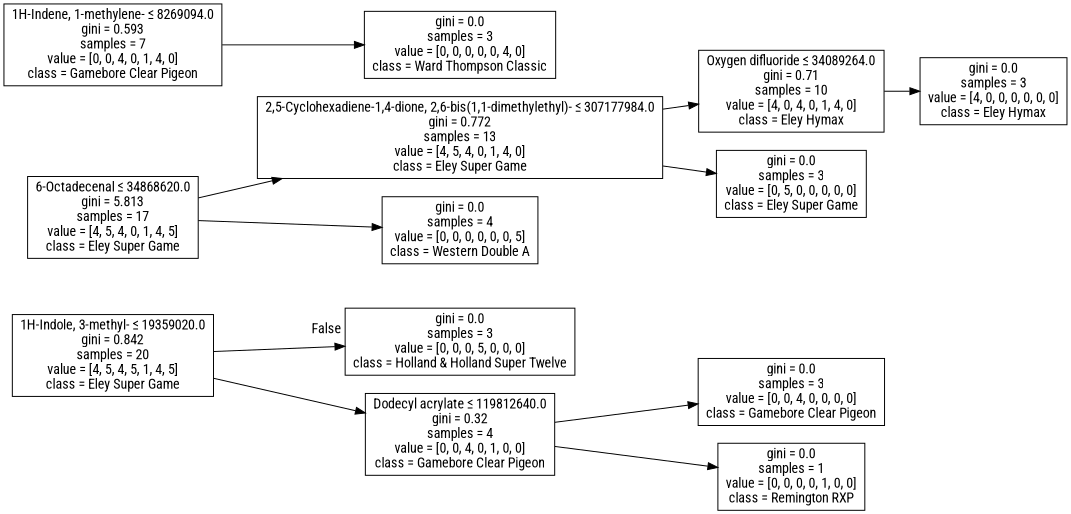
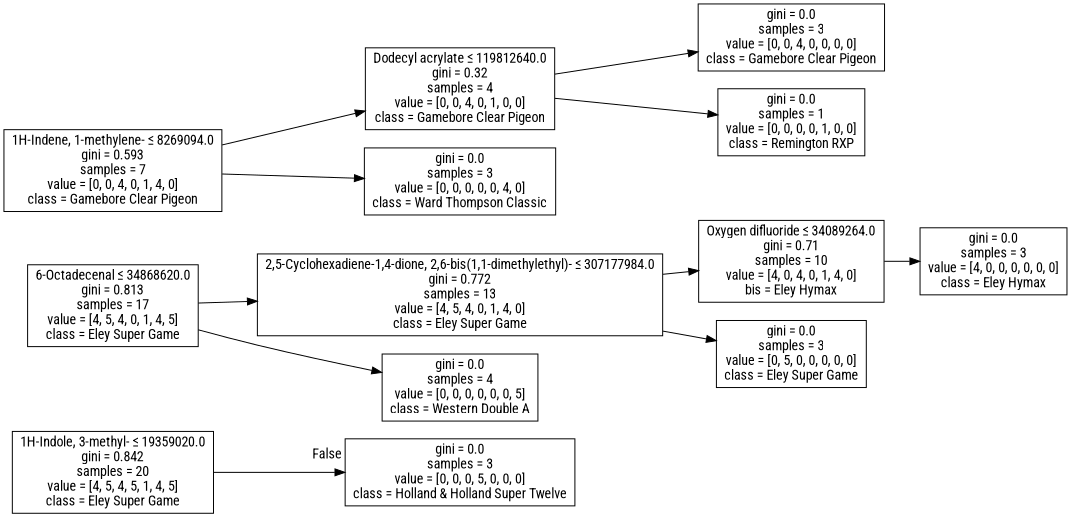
node "Oxygen difluoride ≤ 34089264.0": text "class = Eley Hymax" -> "bis = Eley Hymax"
node "6-Octadecenal ≤ 34868620.0": text "gini = 5.813" -> "gini = 0.813"
edge "1H-Indole, 3-methyl- ≤ 19359020.0" -> "Dodecyl acrylate ≤ 119812640.0": now "1H-Indene, 1-methylene- ≤ 8269094.0" -> "Dodecyl acrylate ≤ 119812640.0"
